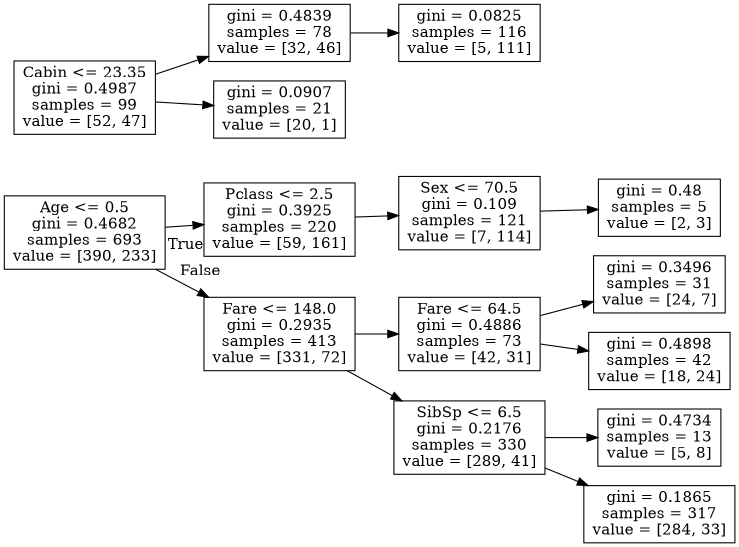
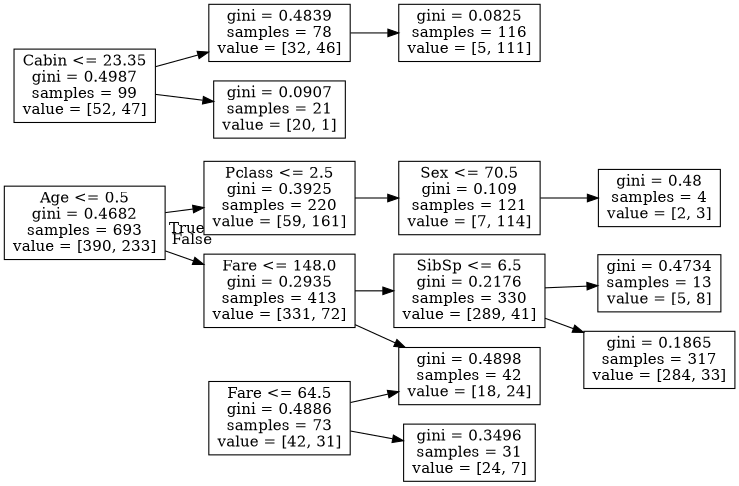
node "gini = 0.48 samples = 5 value = [2, 3]": label "gini = 0.48 samples = 5 value = [2, 3]" -> "gini = 0.48 samples = 4 value = [2, 3]"
edge "Fare <= 148.0 gini = 0.2935 samples = 413 value = [331, 72]" -> "Fare <= 64.5 gini = 0.4886 samples = 73 value = [42, 31]": now "Fare <= 148.0 gini = 0.2935 samples = 413 value = [331, 72]" -> "gini = 0.4898 samples = 42 value = [18, 24]"
